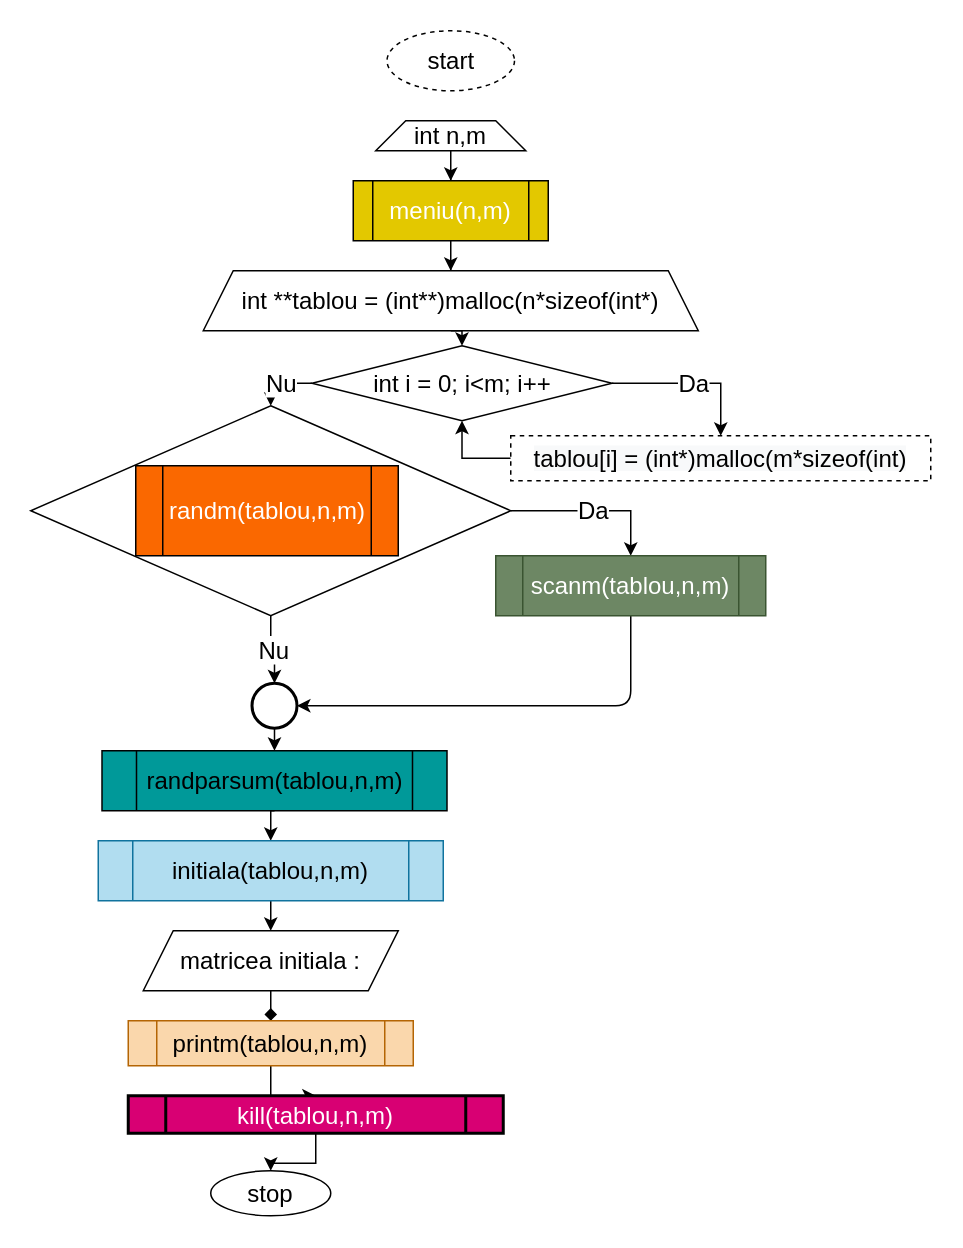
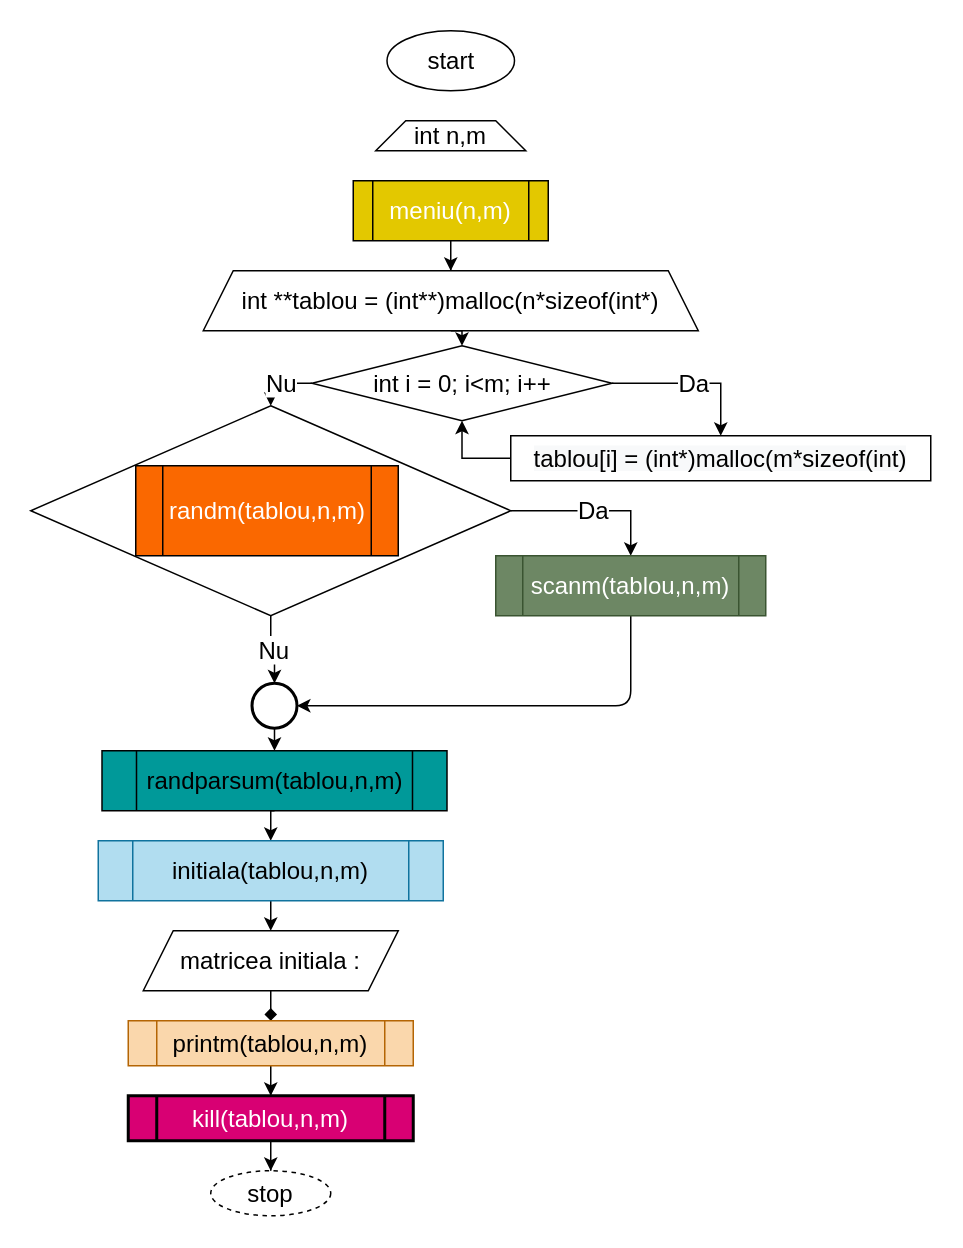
node "start": style dashed -> solid
edge "int n,m" -> "meniu(n,m)": removed
node "tablou[i] = (int*)malloc(m*sizeof(int)": style dashed -> solid
node "kill(tablou,n,m)": size 375x38 -> 285x45
node "stop": style solid -> dashed
